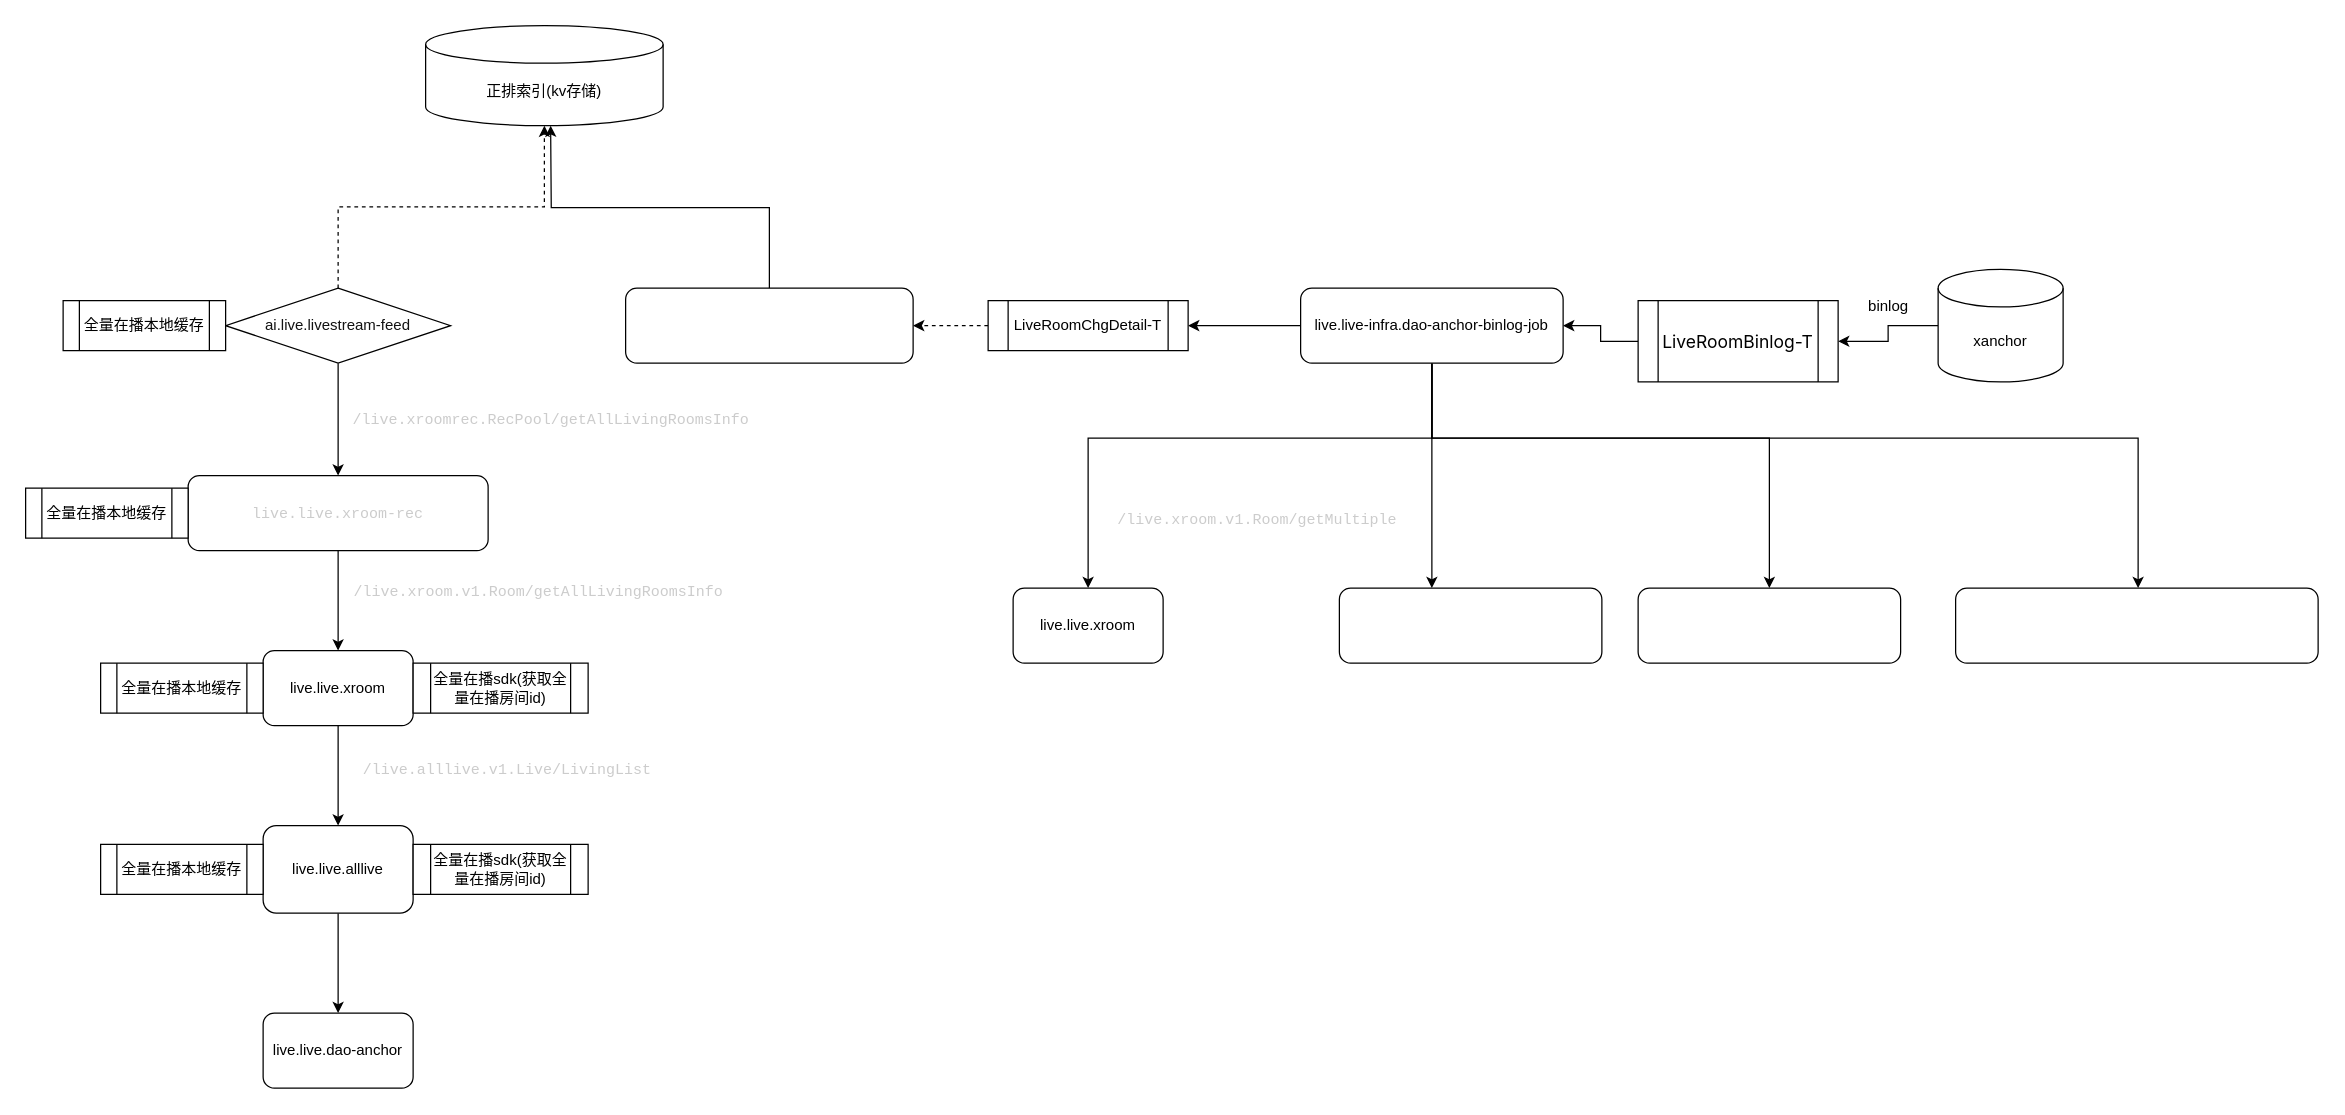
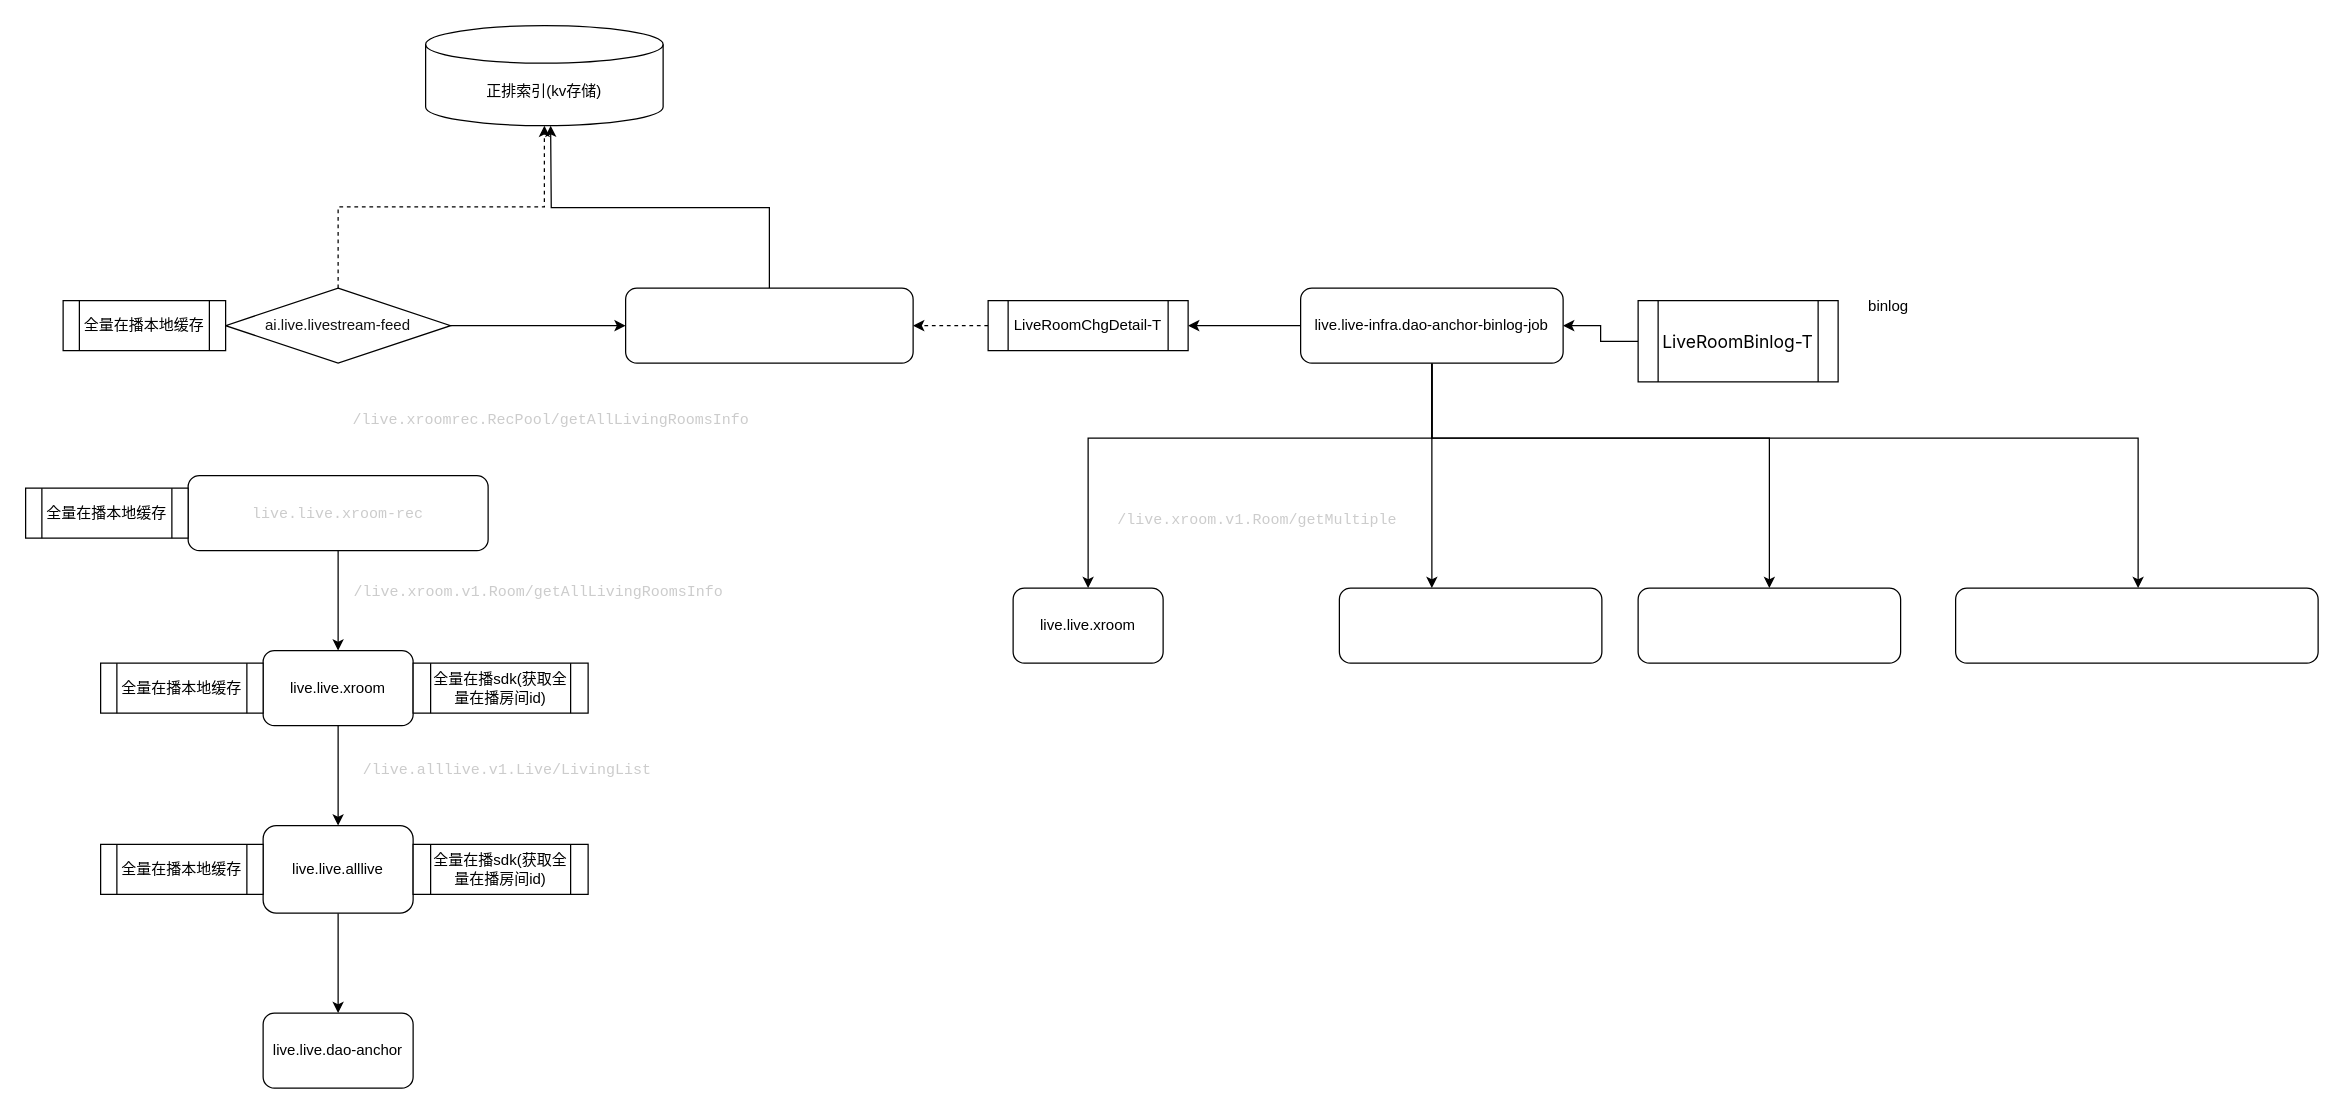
node "xanchor": removed
edge "xanchor" -> "LiveRoomBinlog-T": removed
edge "ai.live.livestream-feed" -> "live.live.xroom-rec": now "ai.live.livestream-feed" -> "ai.pegasus.pegasus-index-tool"
